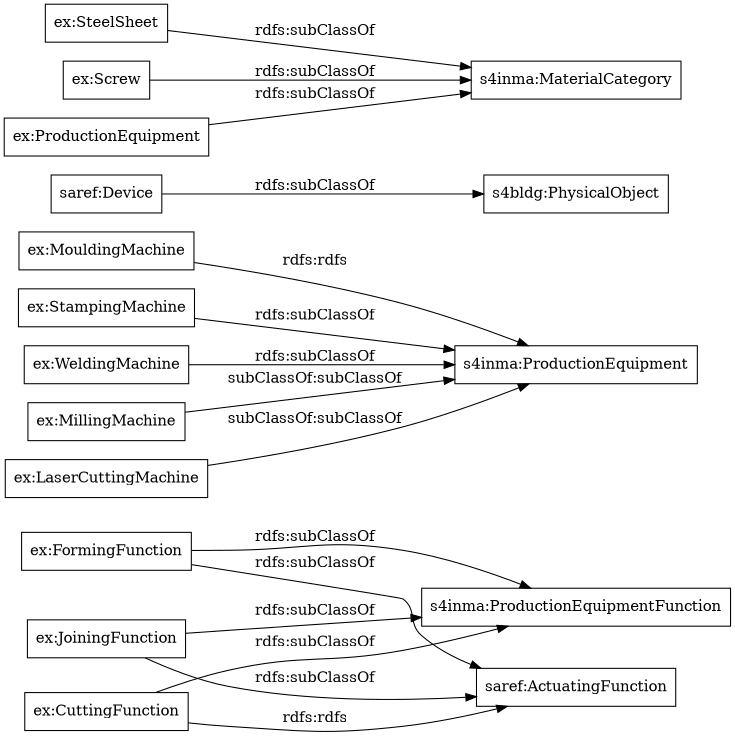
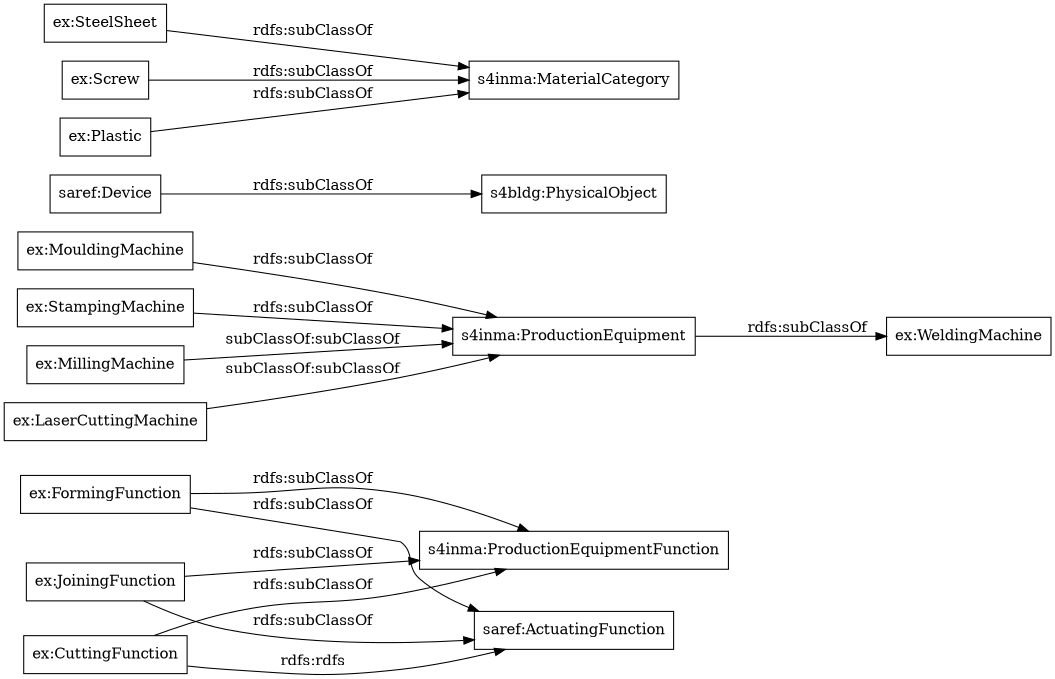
node "ex:ProductionEquipment": label "ex:ProductionEquipment" -> "ex:Plastic"
edge "ex:MouldingMachine" -> "s4inma:ProductionEquipment": label "rdfs:rdfs" -> "rdfs:subClassOf"
edge "ex:WeldingMachine" -> "s4inma:ProductionEquipment": reversed
